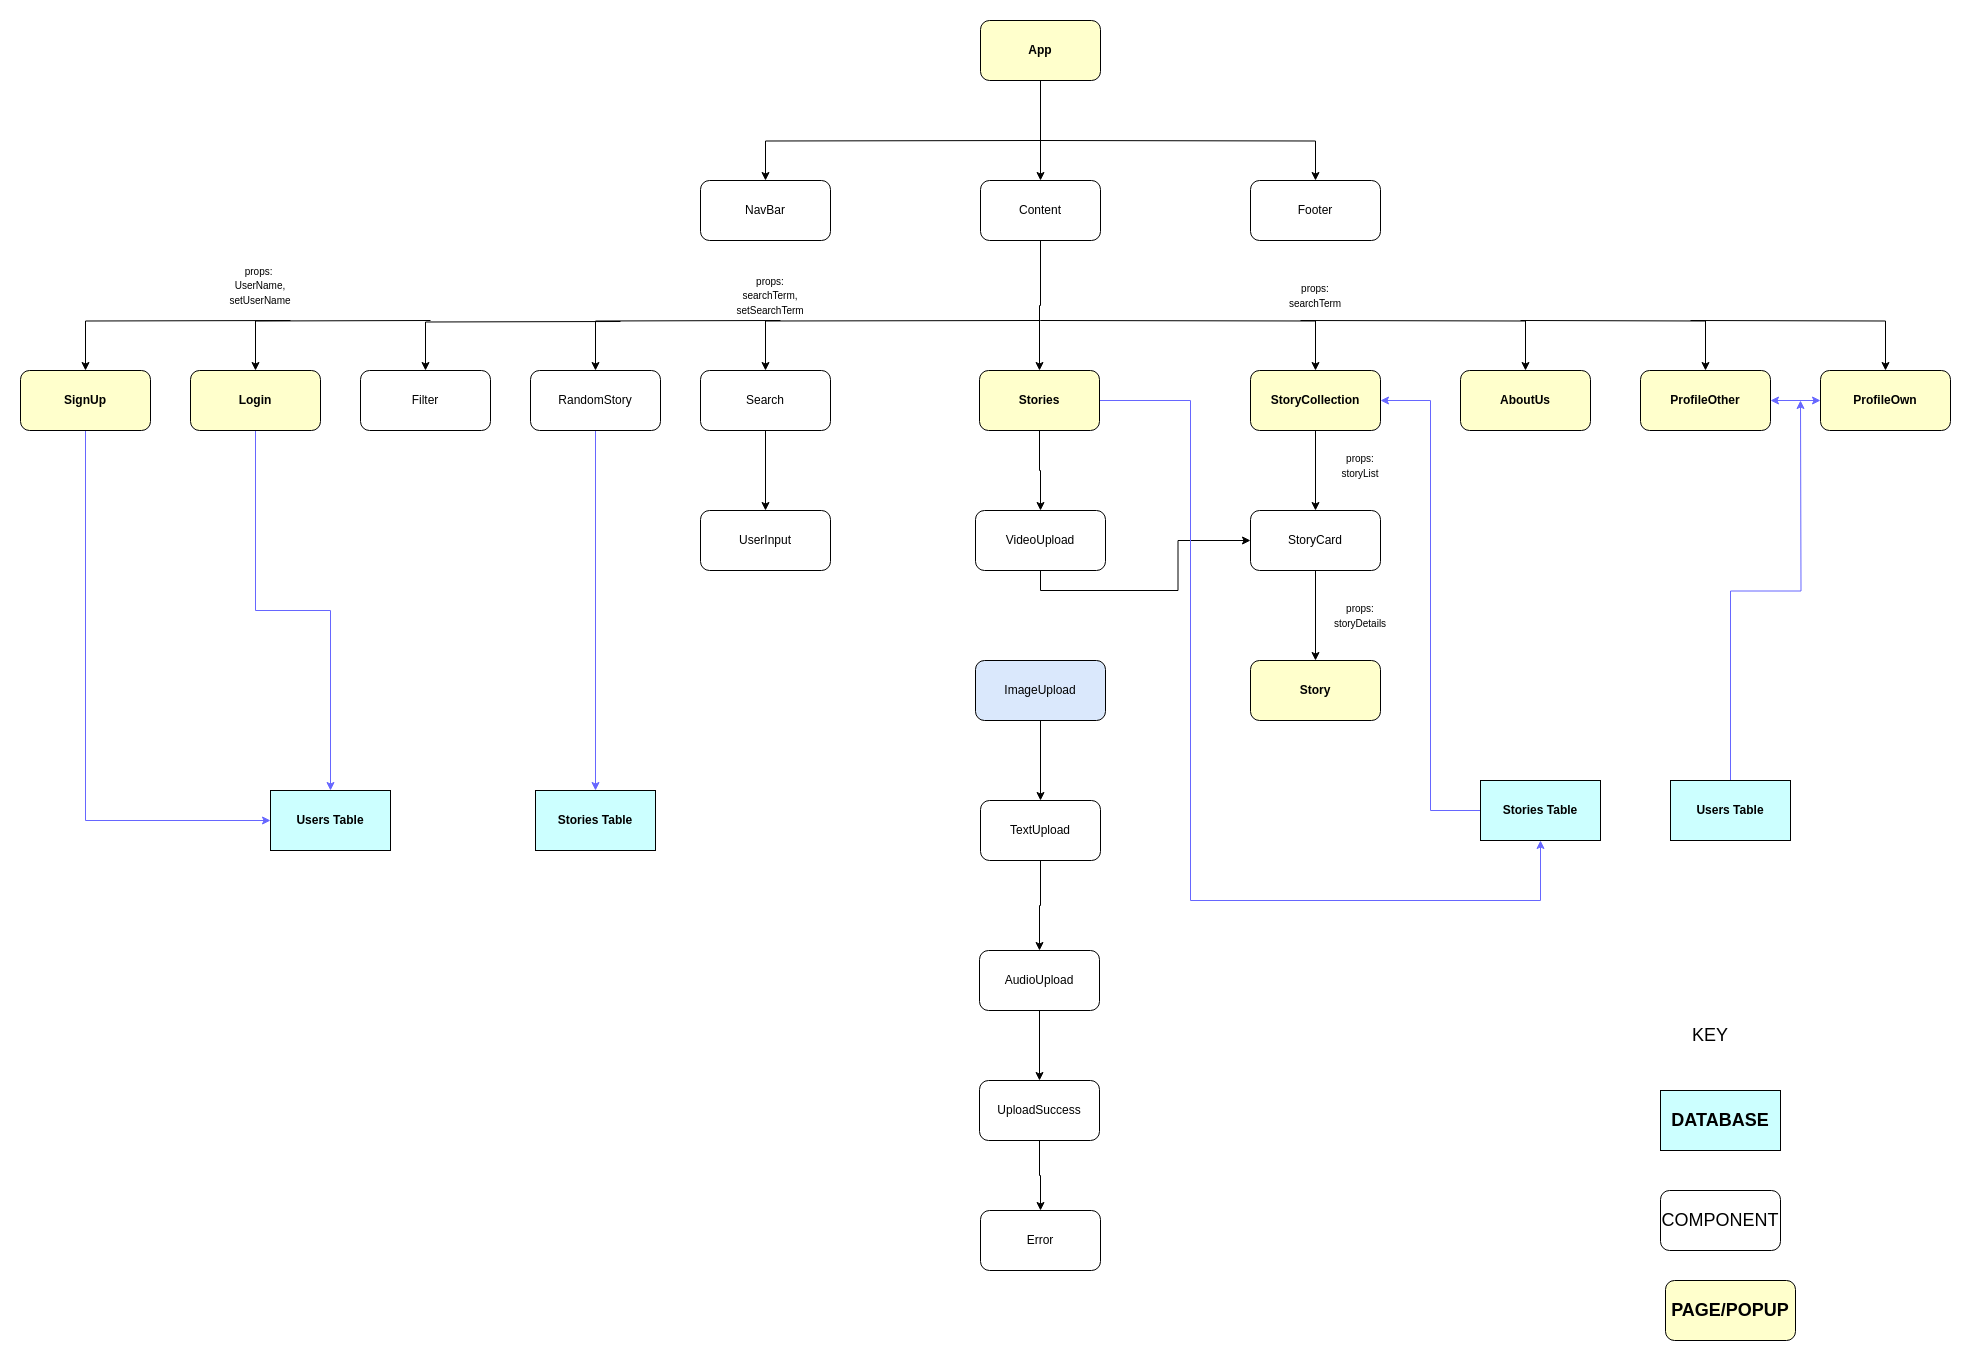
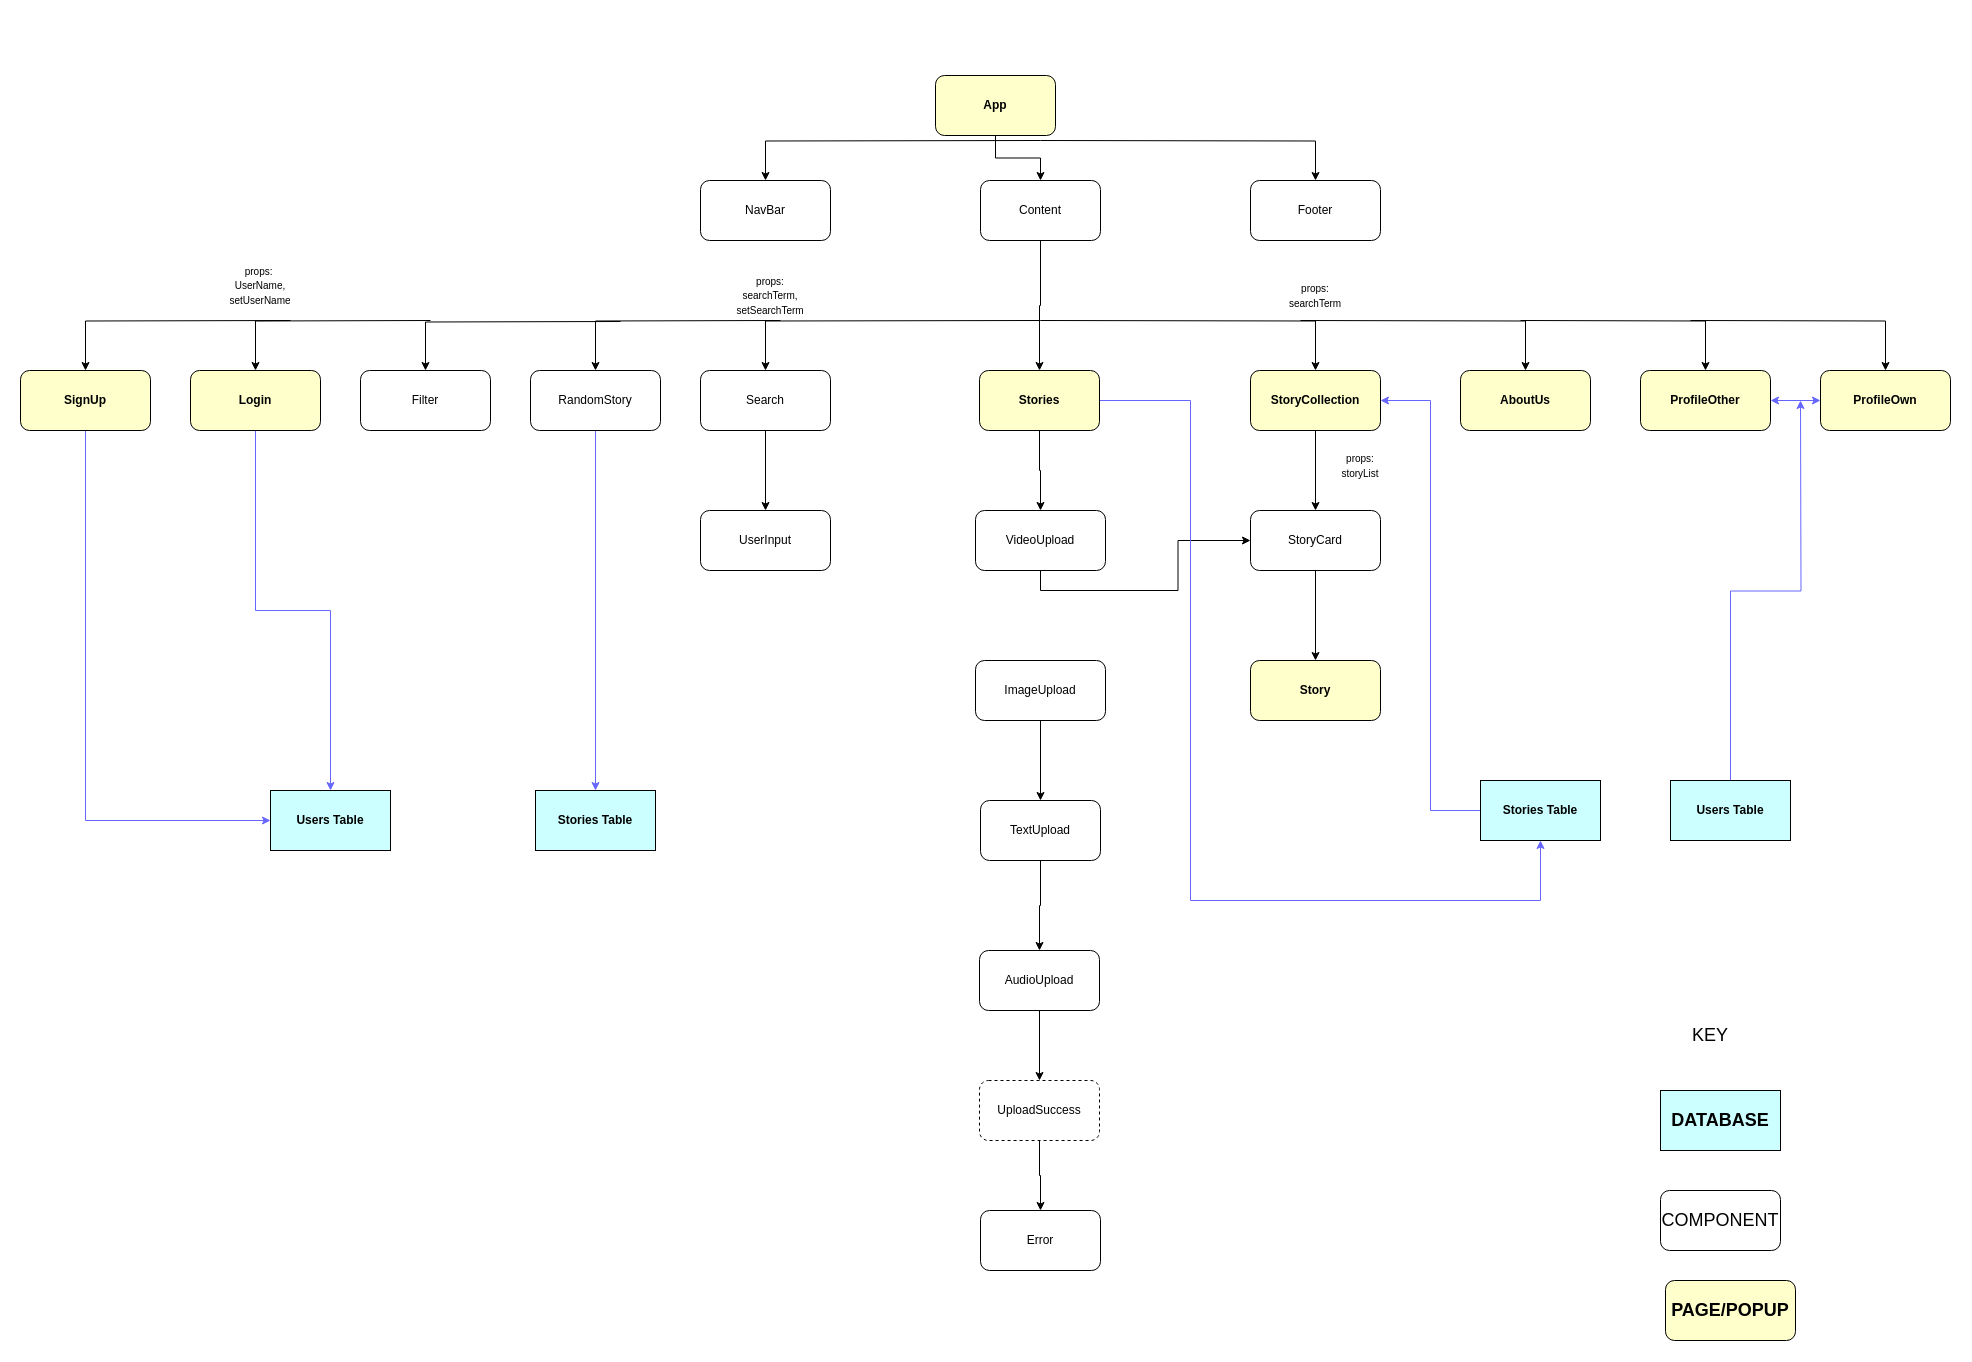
node "App": moved (1041, 51) -> (996, 106)
node "props: storyDetails": removed
node "ImageUpload": fillcolor #dae8fc -> #ffffff
node "UploadSuccess": style solid -> dashed
